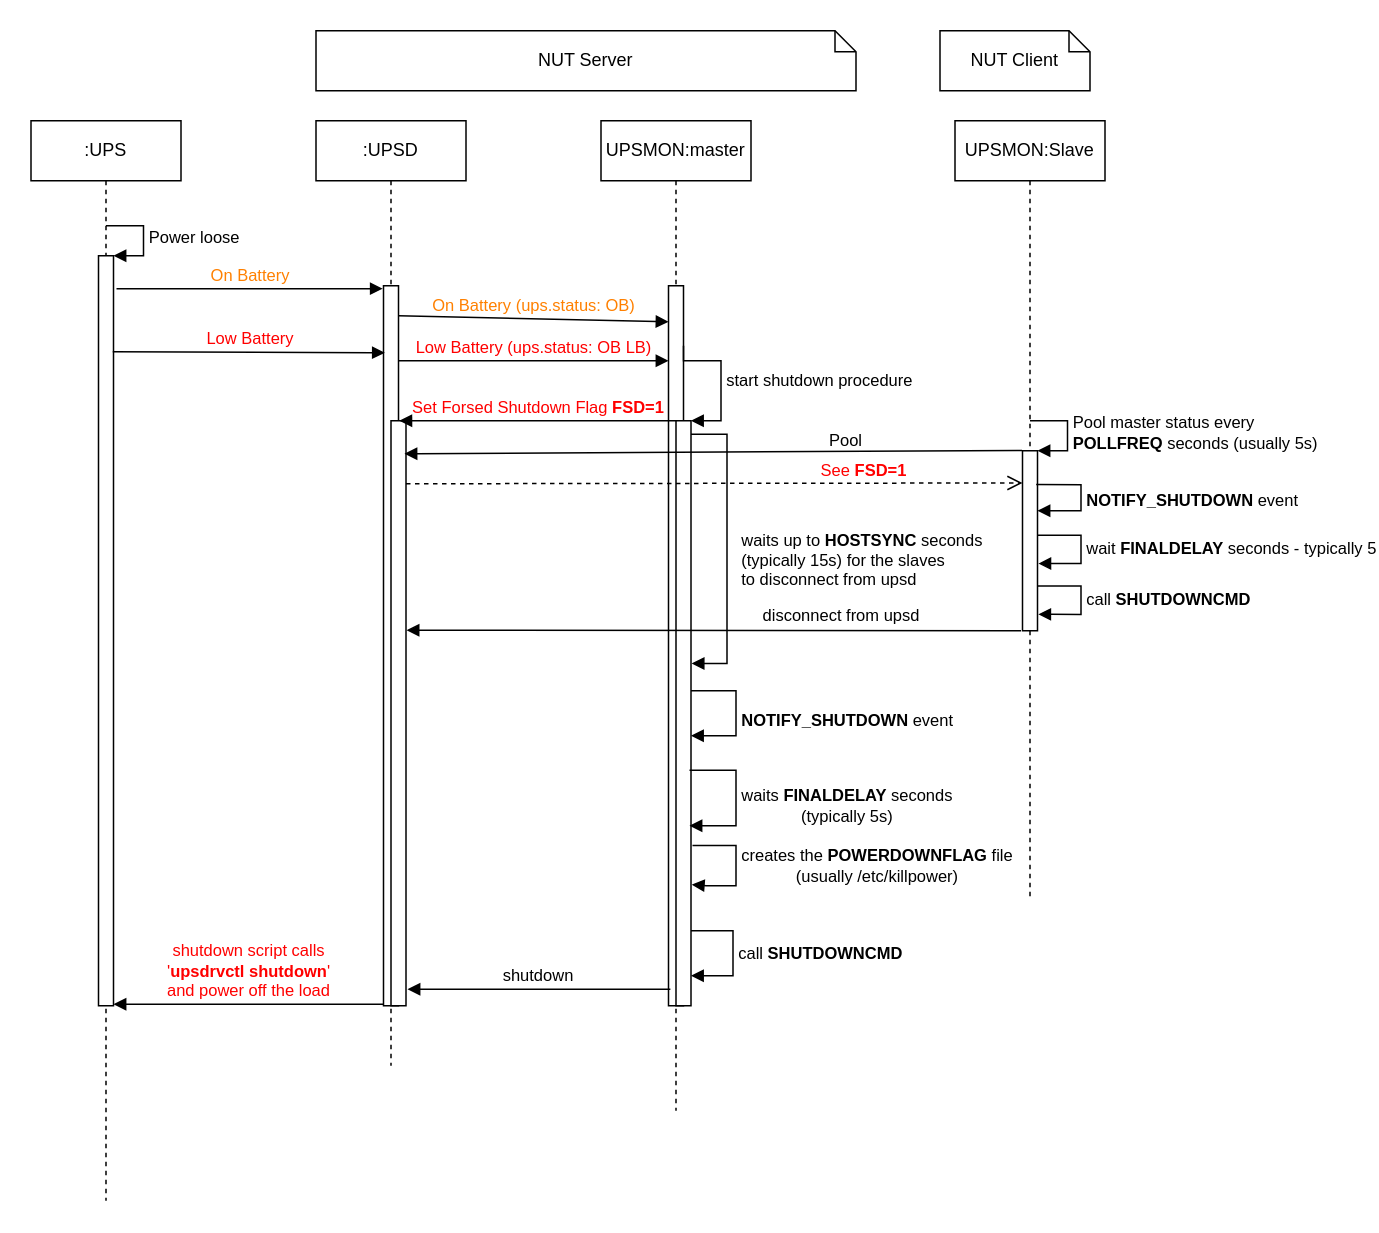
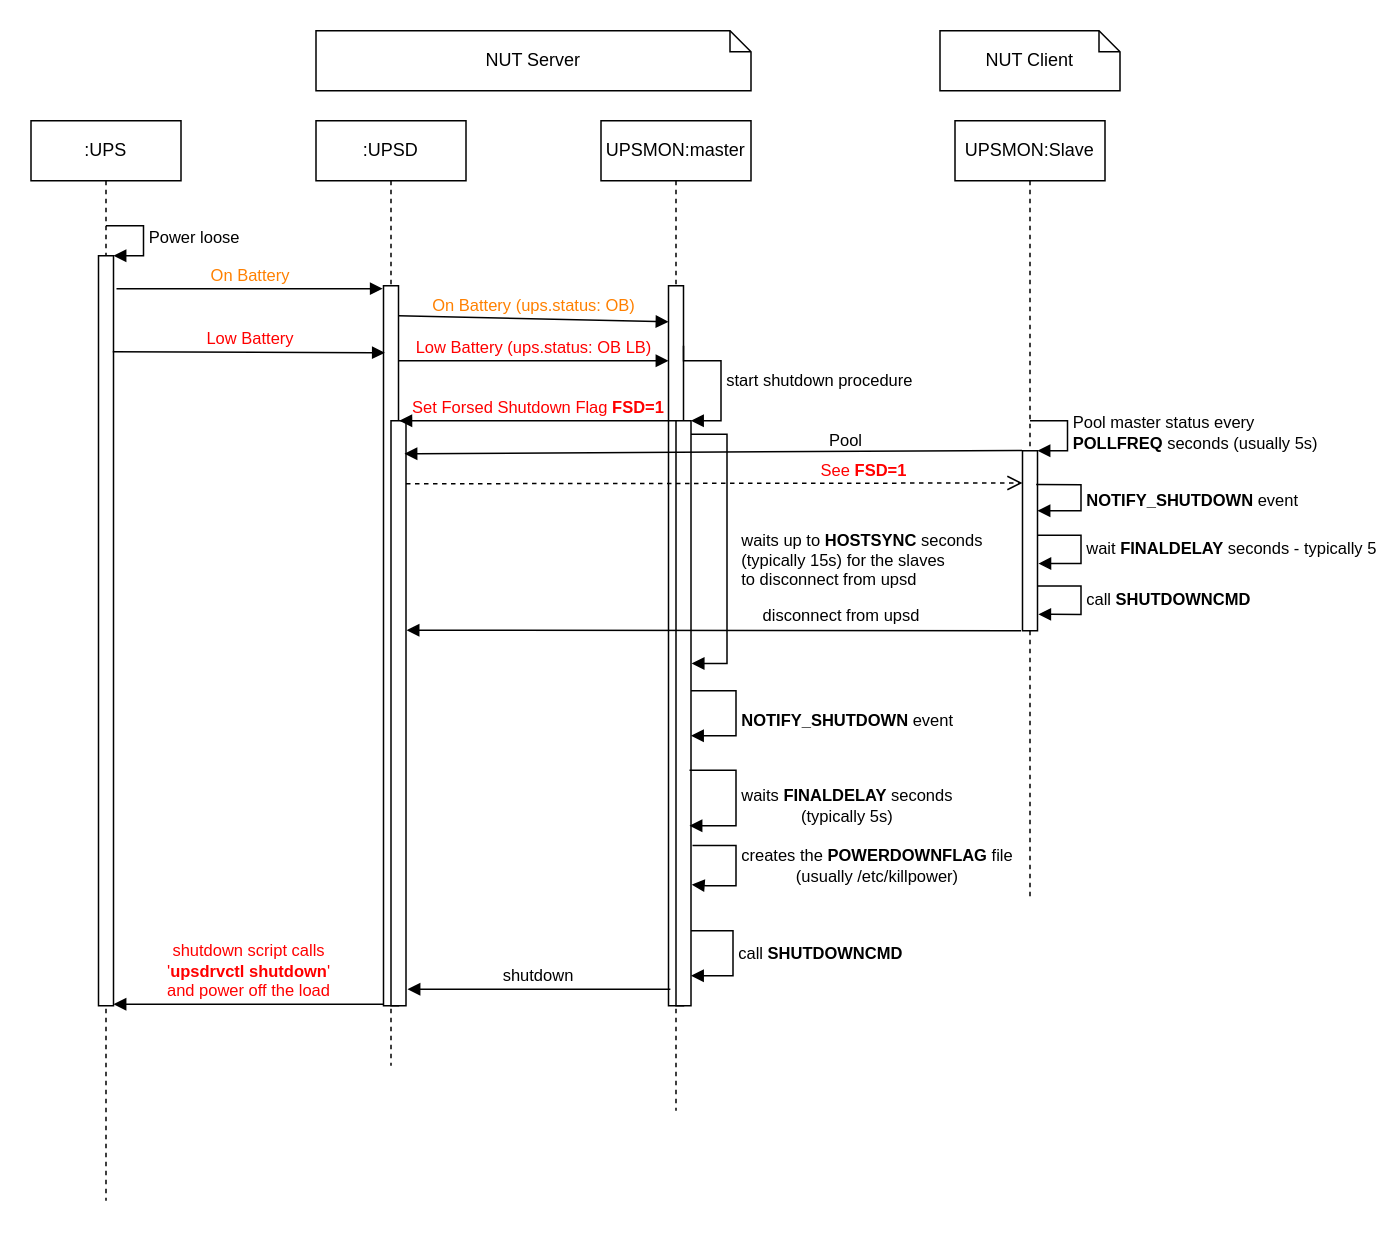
node "NUT Server": size 540x60 -> 435x60
node "NUT Client": size 150x60 -> 180x60
